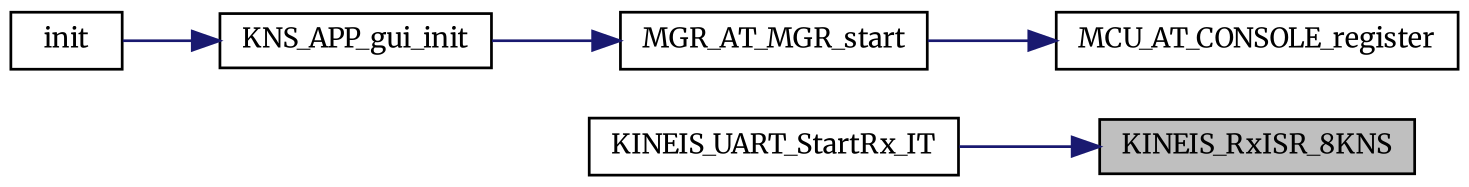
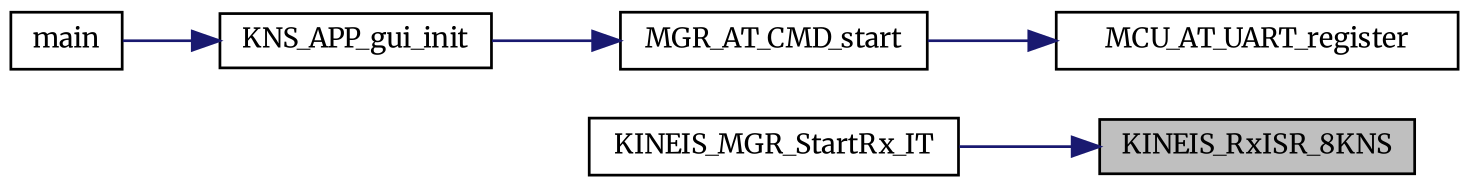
node "init": label "init" -> "main"
node "MGR_AT_MGR_start": label "MGR_AT_MGR_start" -> "MGR_AT_CMD_start"
node "MCU_AT_CONSOLE_register": label "MCU_AT_CONSOLE_register" -> "MCU_AT_UART_register"
node "KINEIS_UART_StartRx_IT": label "KINEIS_UART_StartRx_IT" -> "KINEIS_MGR_StartRx_IT"
